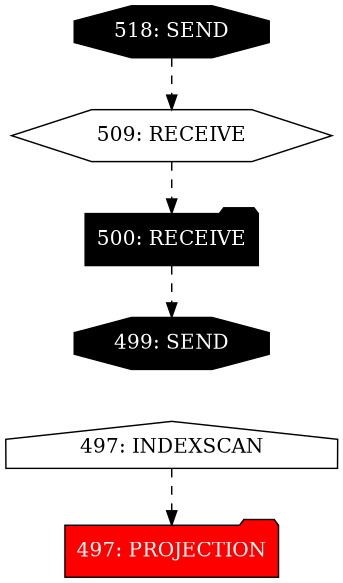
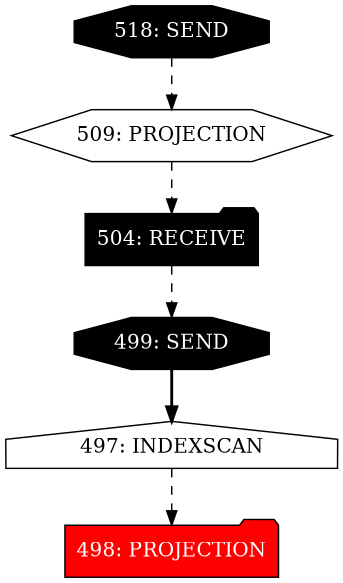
node "509: RECEIVE": label "509: RECEIVE" -> "509: PROJECTION"
node "500: RECEIVE": label "500: RECEIVE" -> "504: RECEIVE"
edge "499: SEND" -> "497: INDEXSCAN": added
node "497: PROJECTION": label "497: PROJECTION" -> "498: PROJECTION"
